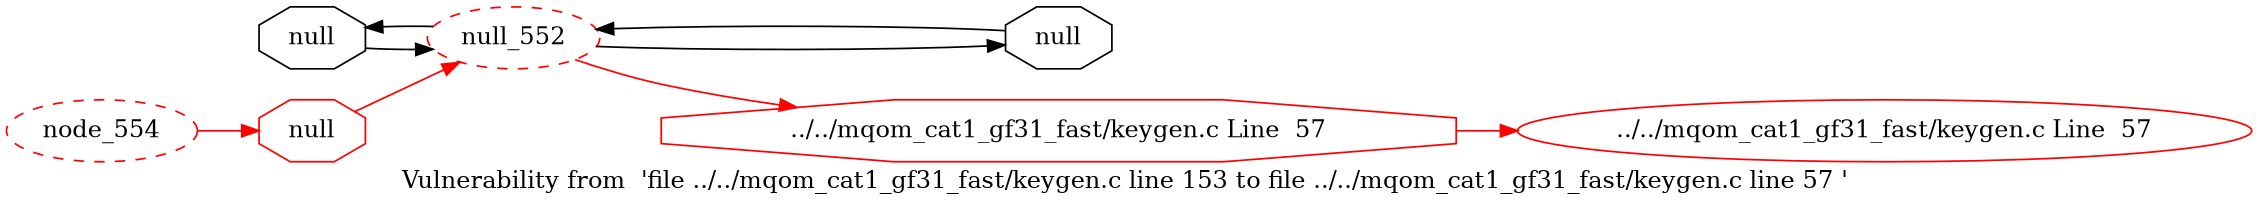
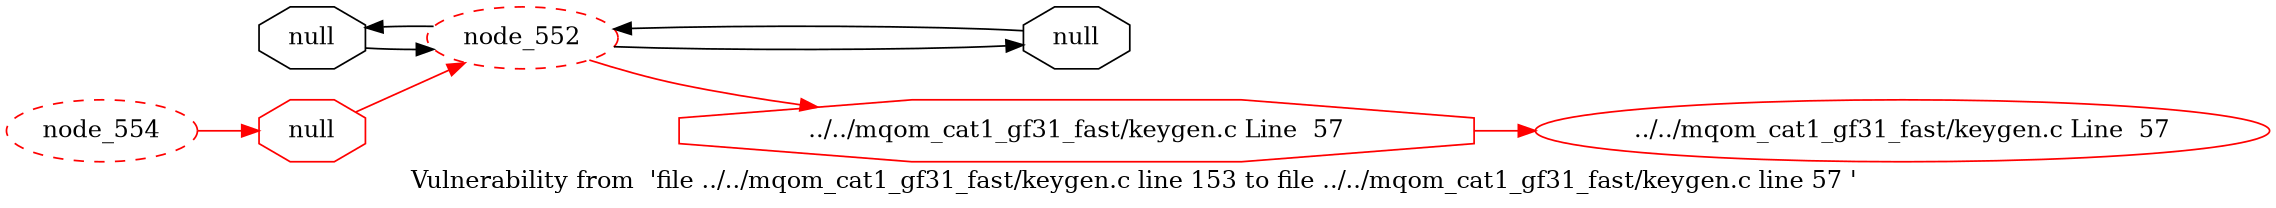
node "null_552": label "null_552" -> "node_552"
